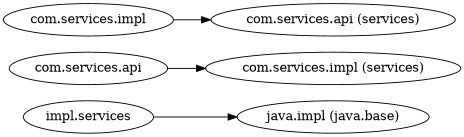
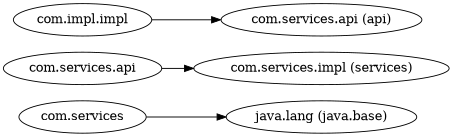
node "com.services.impl": label "com.services.impl" -> "com.impl.impl"
node "com.services.api (services)": label "com.services.api (services)" -> "com.services.api (api)"
node "impl.services": label "impl.services" -> "com.services"
node "java.impl (java.base)": label "java.impl (java.base)" -> "java.lang (java.base)"
